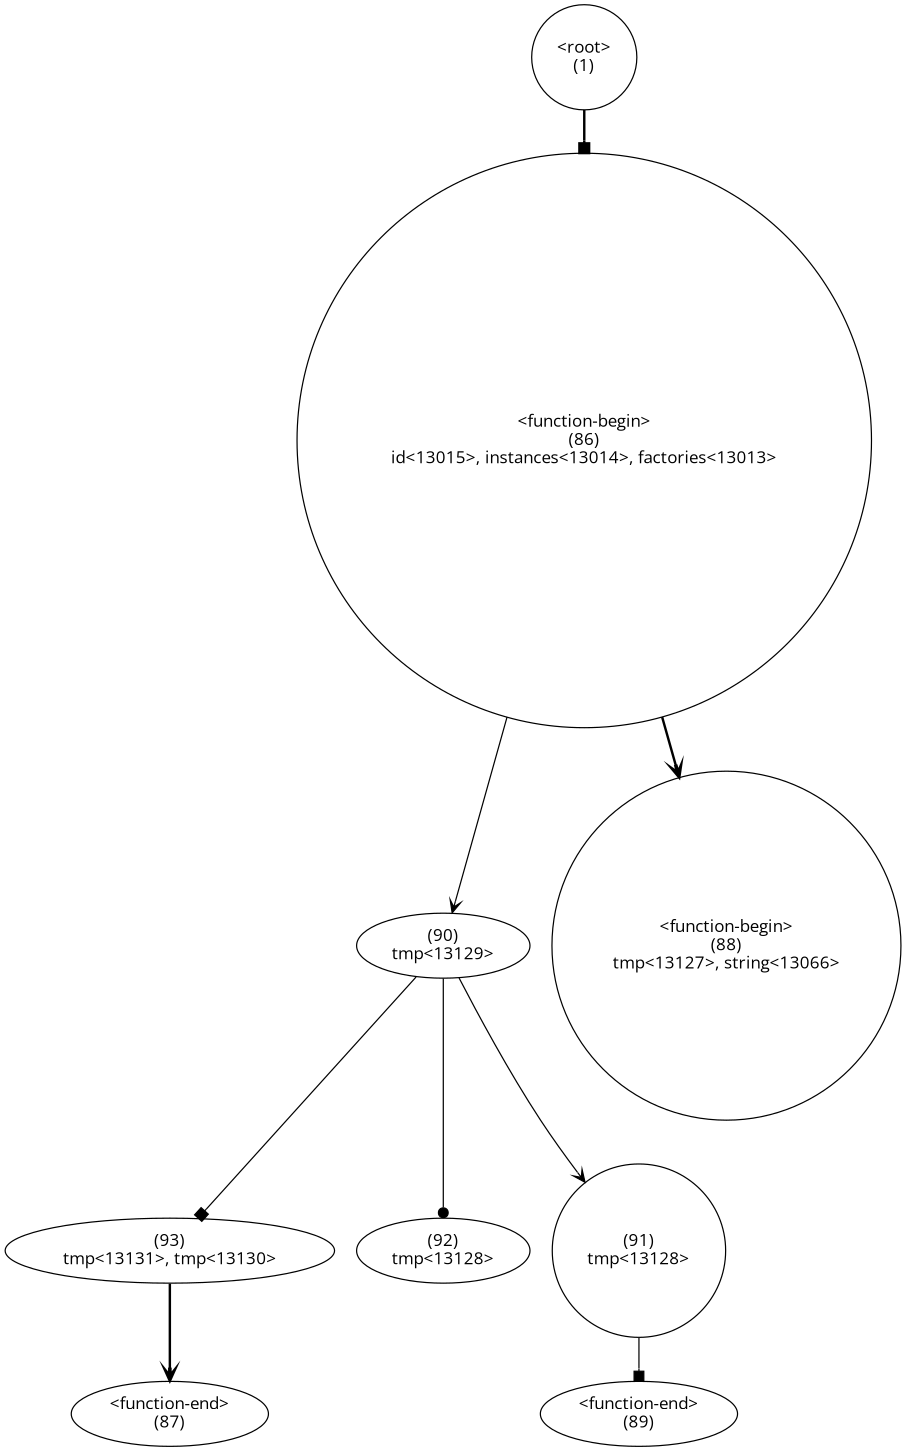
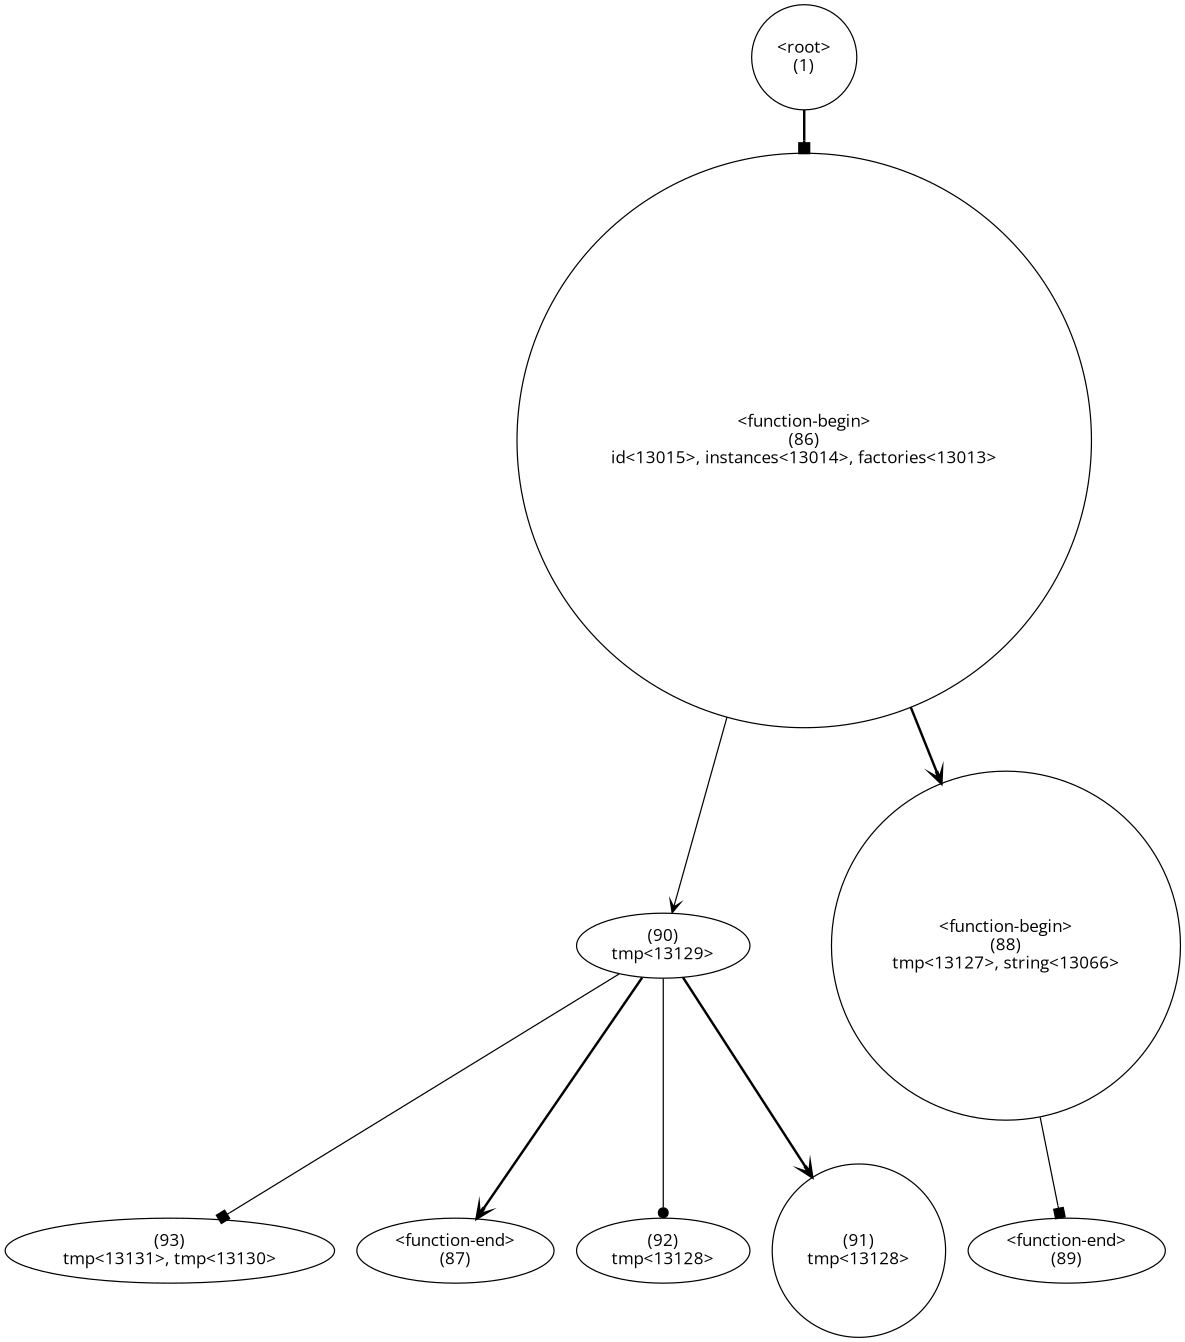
edge "(90) tmp<13129>" -> "(91) tmp<13128>": style solid -> bold
edge "(93) tmp<13131>, tmp<13130>" -> "<function-end> (87)": now "(90) tmp<13129>" -> "<function-end> (87)"
edge "(91) tmp<13128>" -> "<function-end> (89)": now "<function-begin> (88) tmp<13127>, string<13066>" -> "<function-end> (89)"
